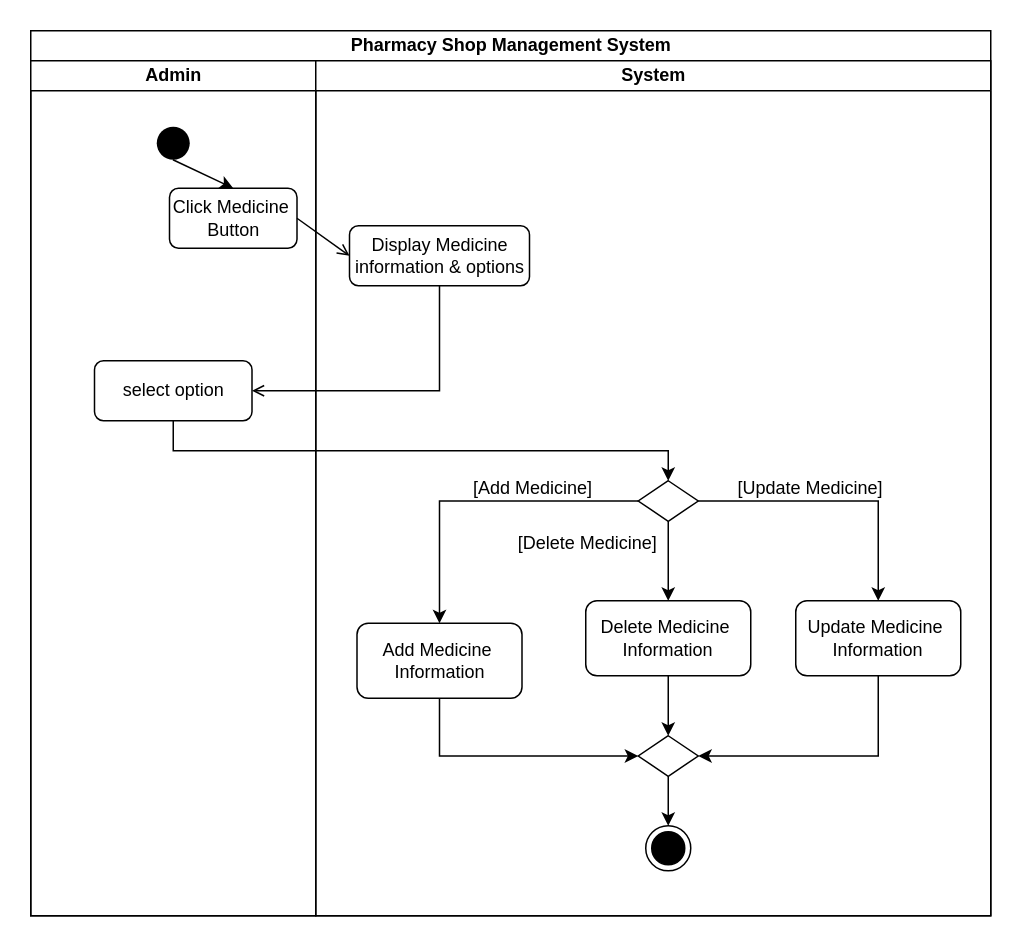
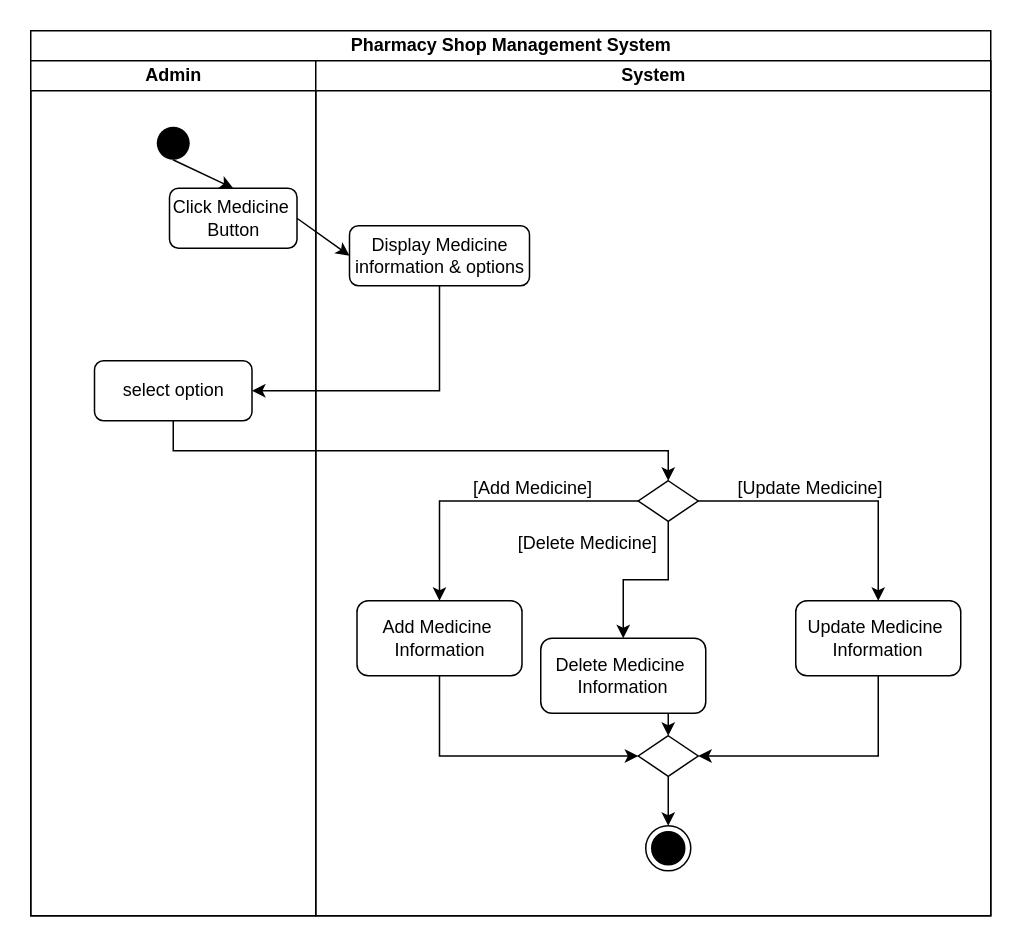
edge "Click Medicine Button" -> "Display Medicine information & options": arrowhead open -> classic
edge "Display Medicine information & options" -> "select option": arrowhead open -> classic
node "Delete Medicine Information": moved (668, 638) -> (623, 676)
node "Add Medicine Information": moved (440, 661) -> (440, 638)
